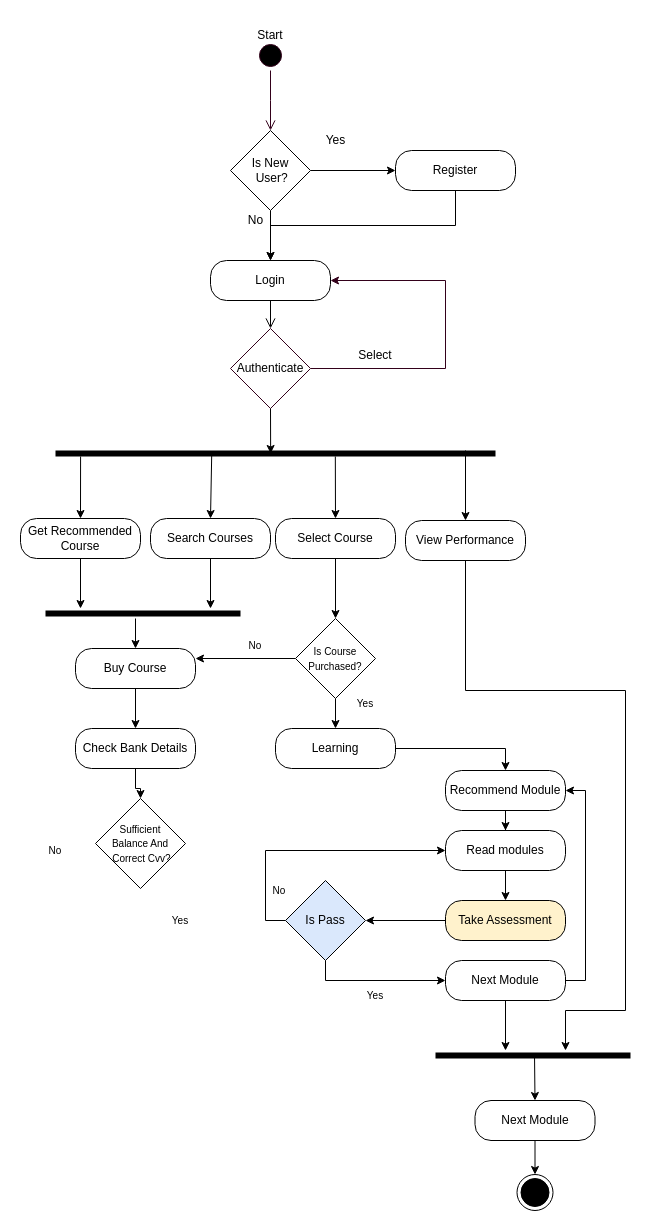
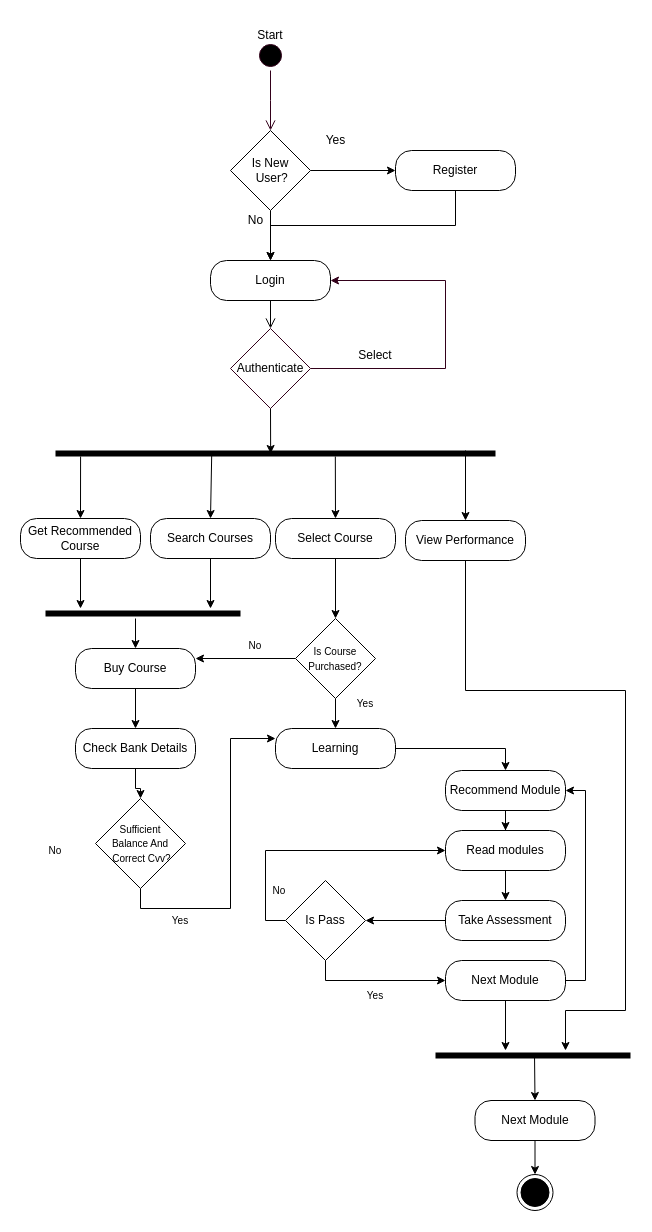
edge "Sufficient Balance And Correct Cvv?" -> "Learning": added
node "Is Pass": fillcolor #dae8fc -> #ffffff
node "Take Assessment": fillcolor #fff2cc -> #ffffff
